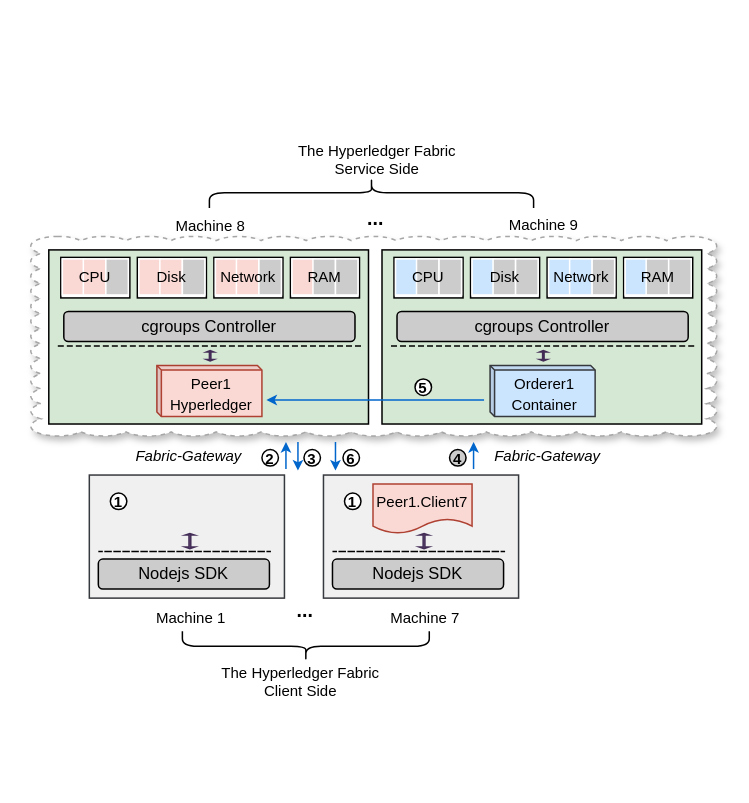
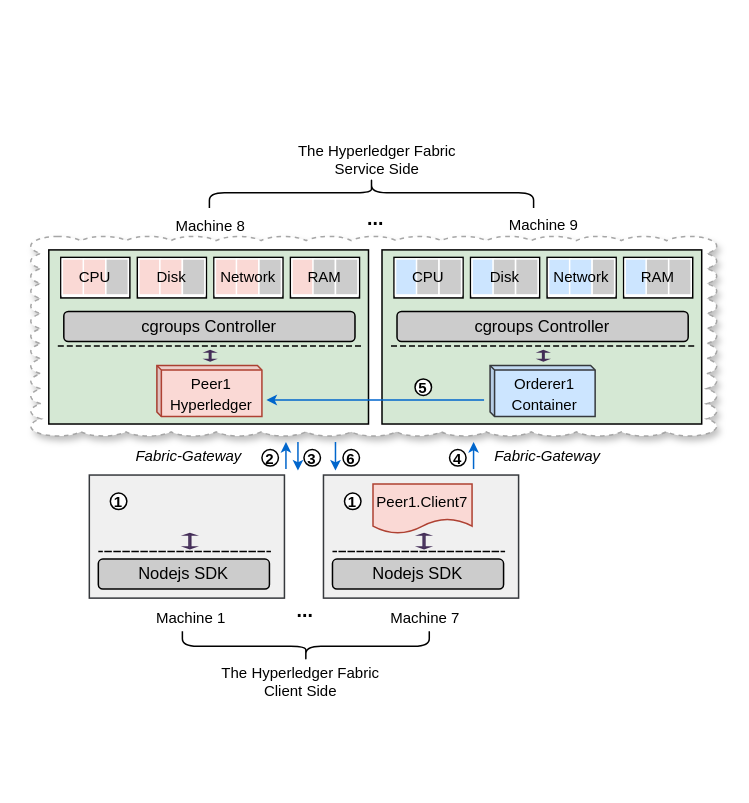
node "4": fillcolor #cccccc -> #ffffff
